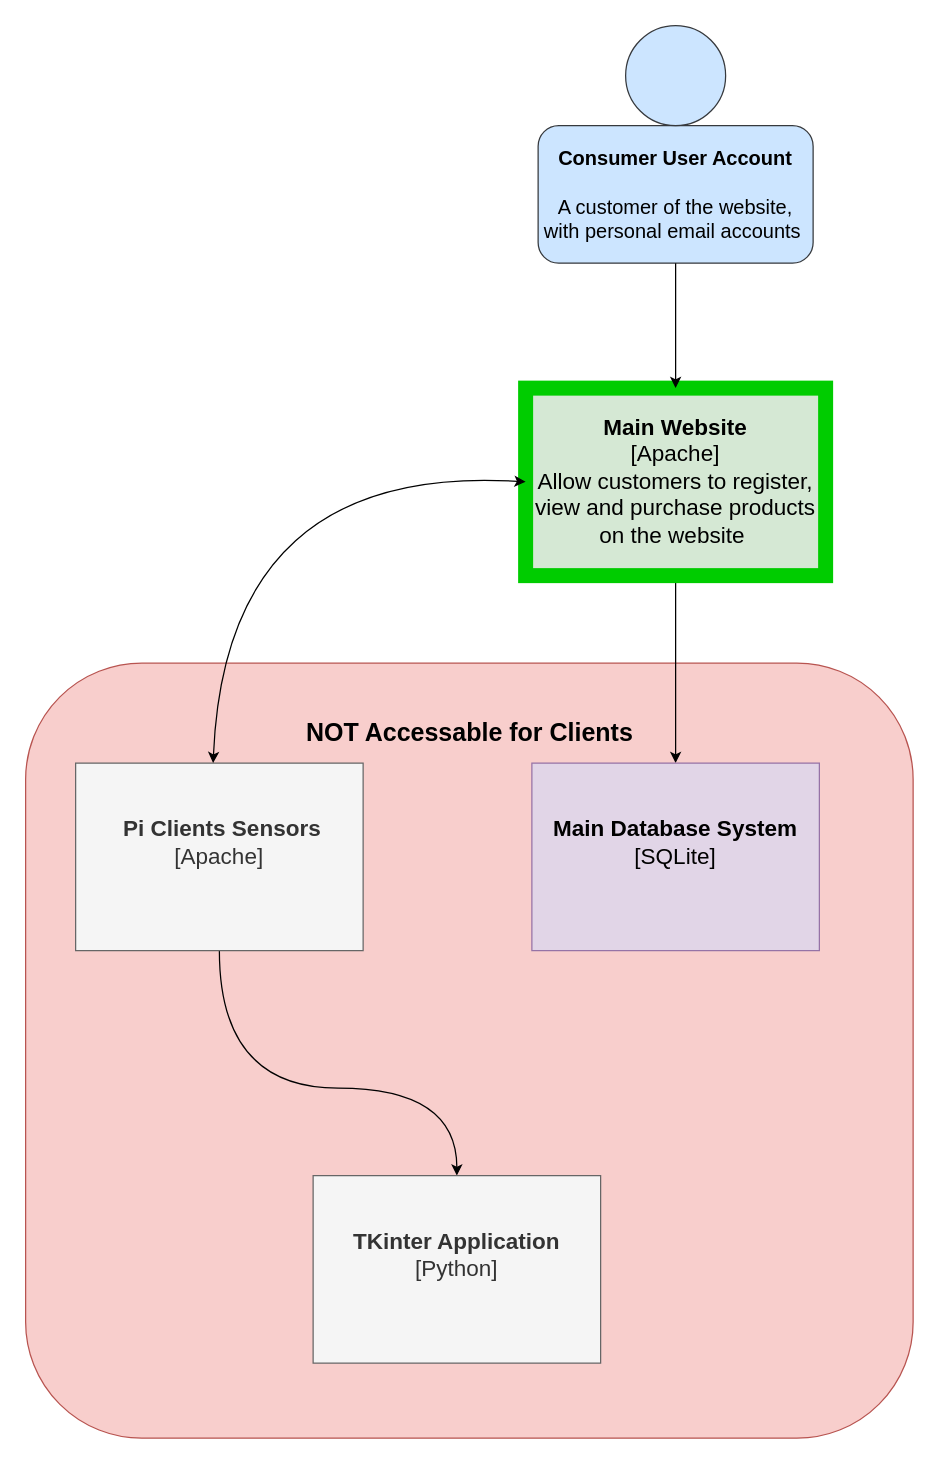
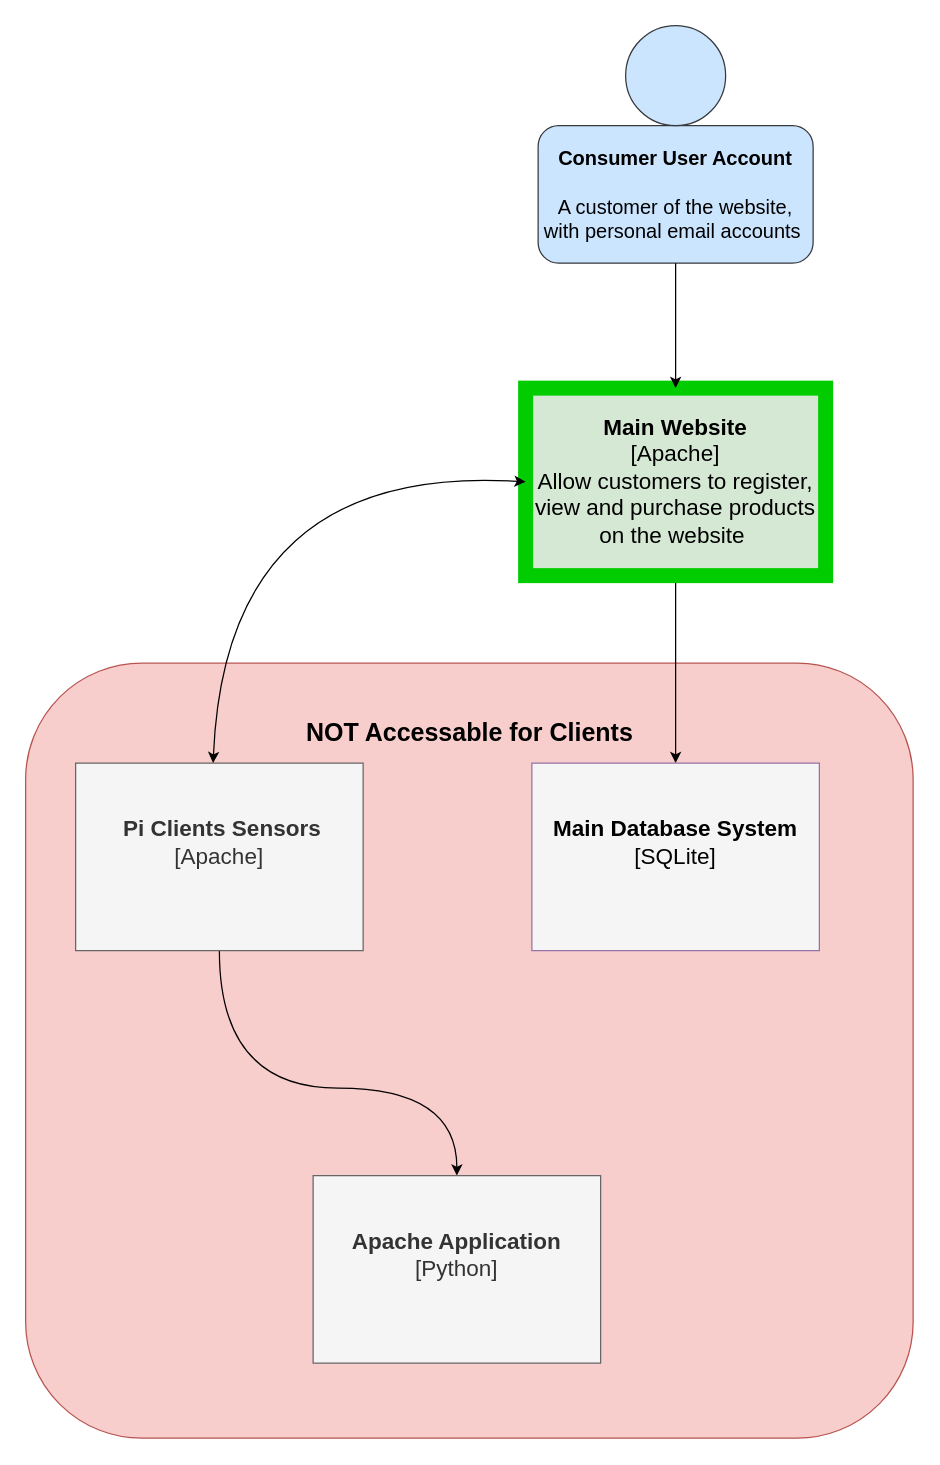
node "Main Database System [SQLite]": fillcolor #e1d5e7 -> #f5f5f5
node "TKinter Application [Python]": label "TKinter Application [Python]" -> "Apache Application [Python]"
